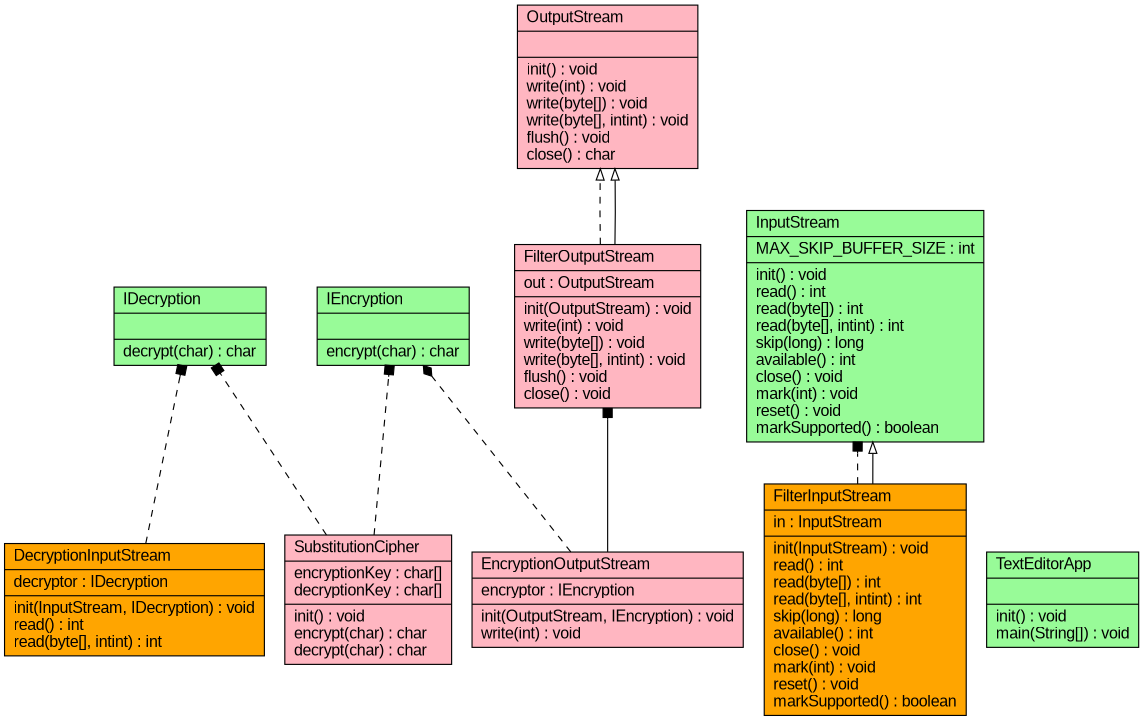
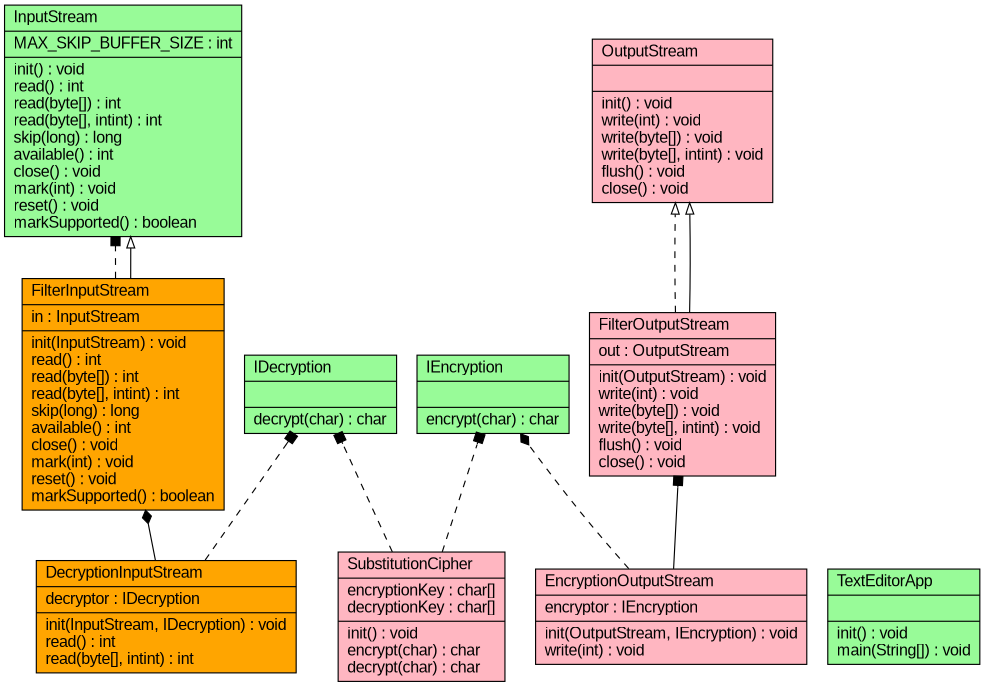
node "OutputStream": text "close() : char" -> "close() : void"
edge "DecryptionInputStream" -> "FilterInputStream": added
